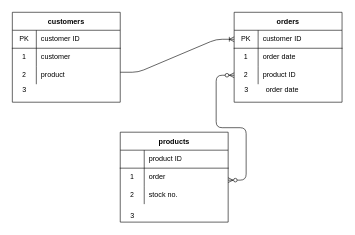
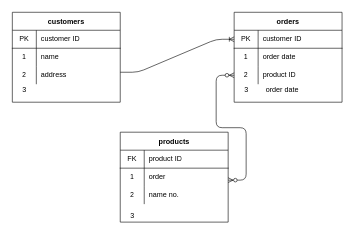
node "customer": label "customer" -> "name"
node "product": label "product" -> "address"
node "FK": added
node "stock no.": label "stock no." -> "name no."
